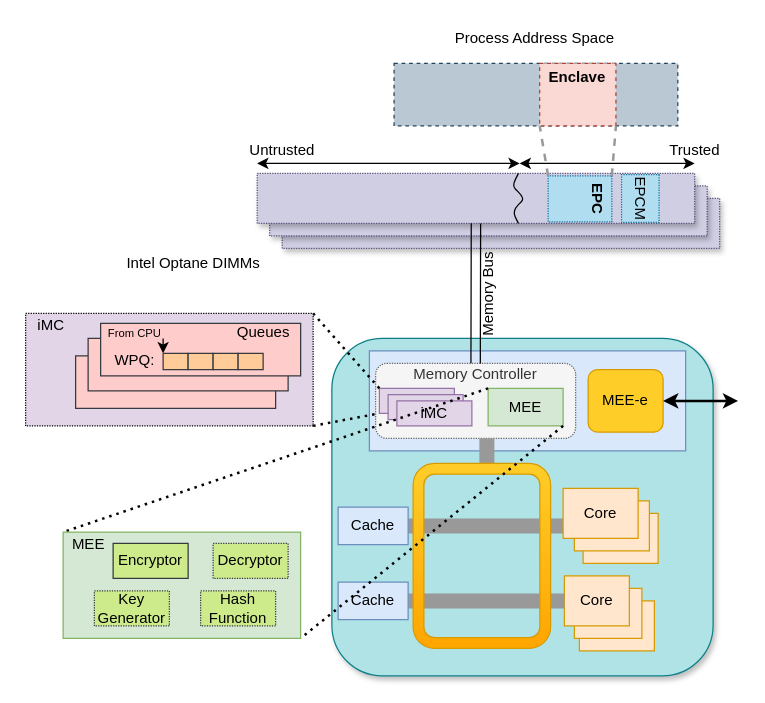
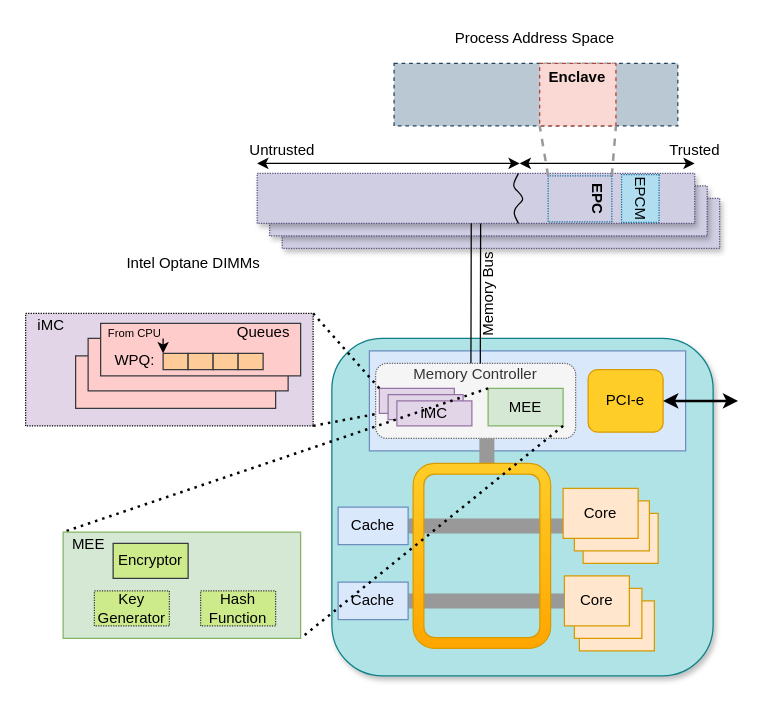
node "EPC": fillcolor #b1ddf0 -> #d0cee2
node "MEE-e": label "MEE-e" -> "PCI-e"
node "Decryptor": removed
